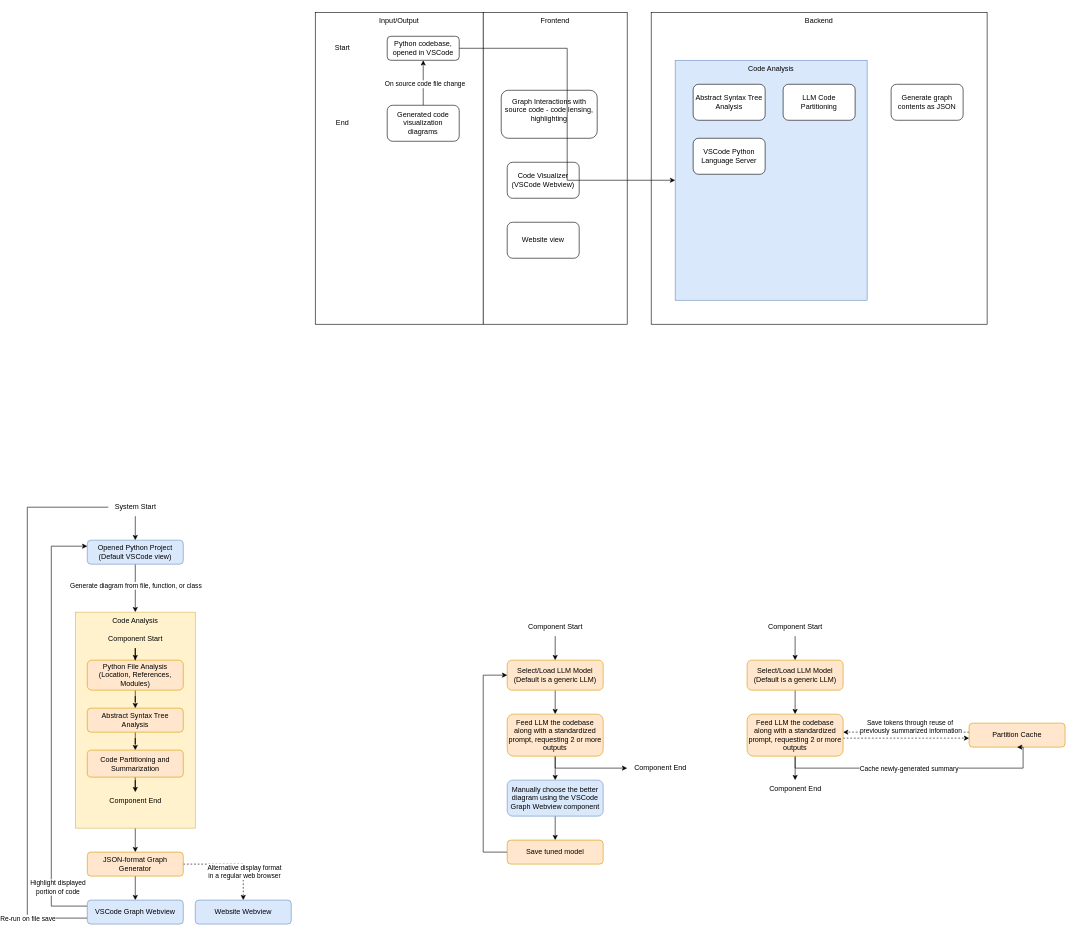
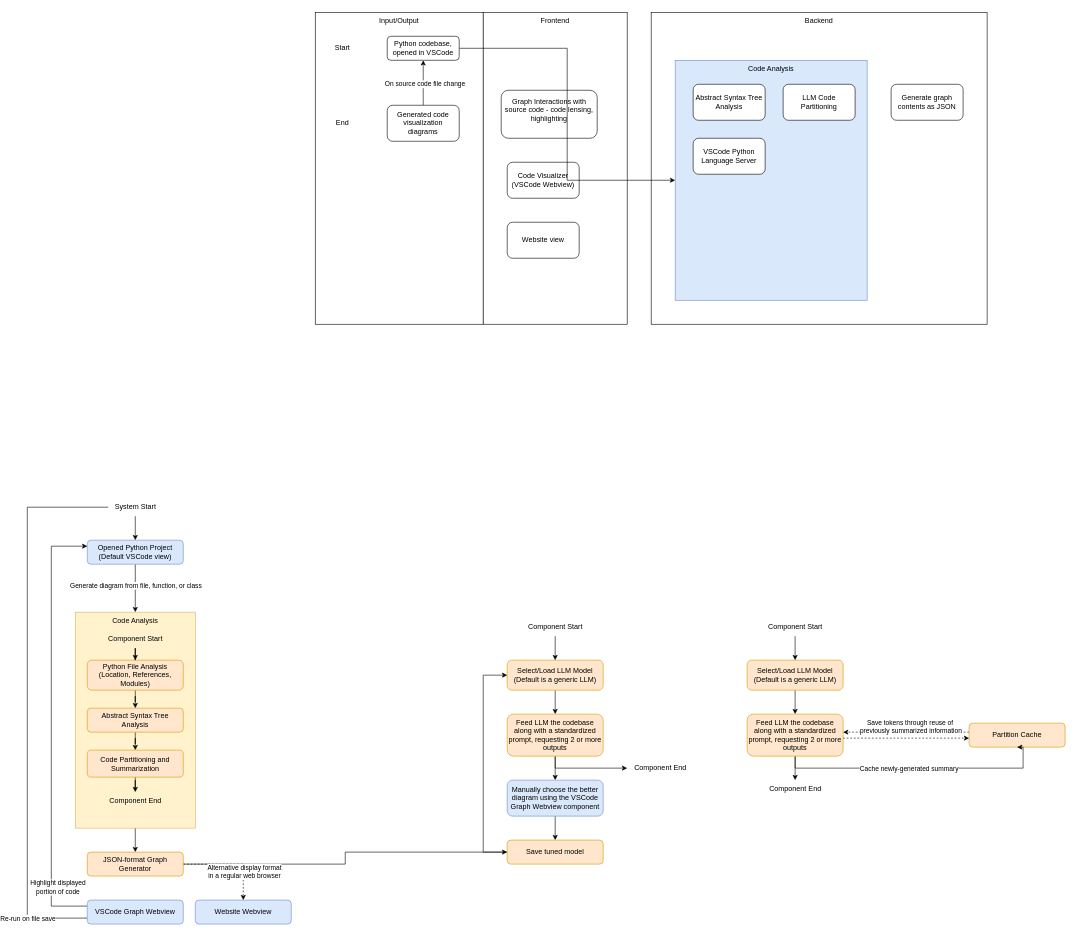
edge "JSON-format Graph Generator" -> "VSCode Graph Webview": now "JSON-format Graph Generator" -> "Save tuned model"
